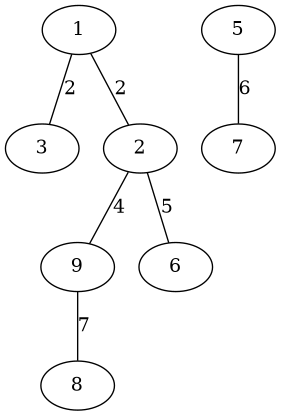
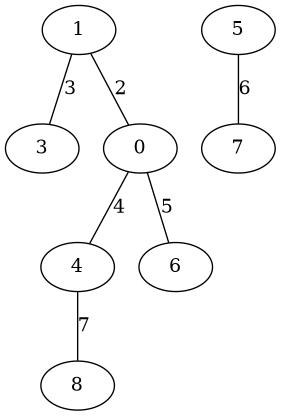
edge "1" -- "3": label "2" -> "3"
node "2": label "2" -> "0"
node "9": label "9" -> "4"
